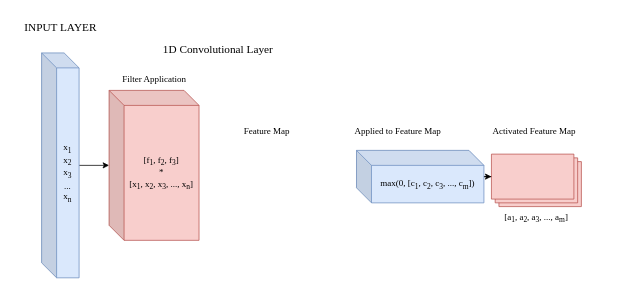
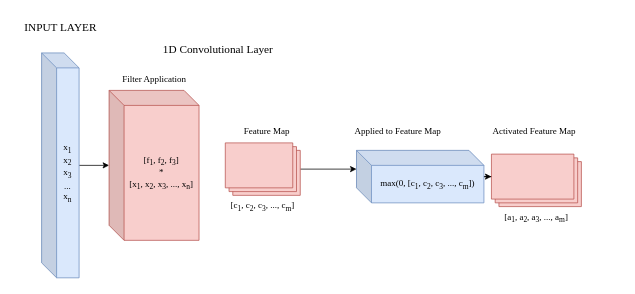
node "[c1, c2, c3, ..., cm]": added
edge "[c1, c2, c3, ..., cm]" -> "max(0, [c1, c2, c3, ..., cm])": added
